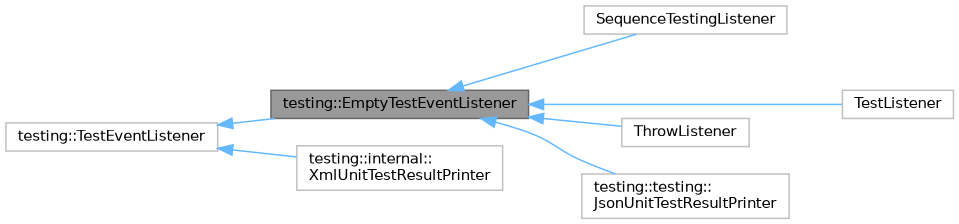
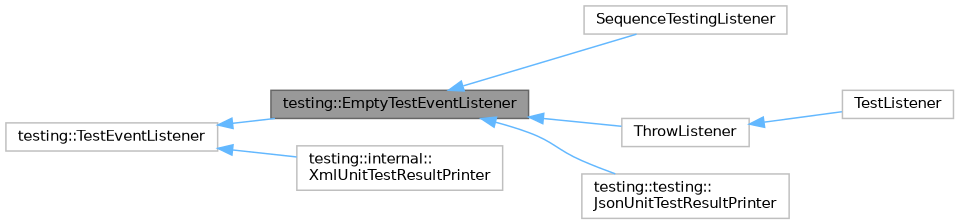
edge "TestListener" -> "testing::EmptyTestEventListener": now "TestListener" -> "ThrowListener"
